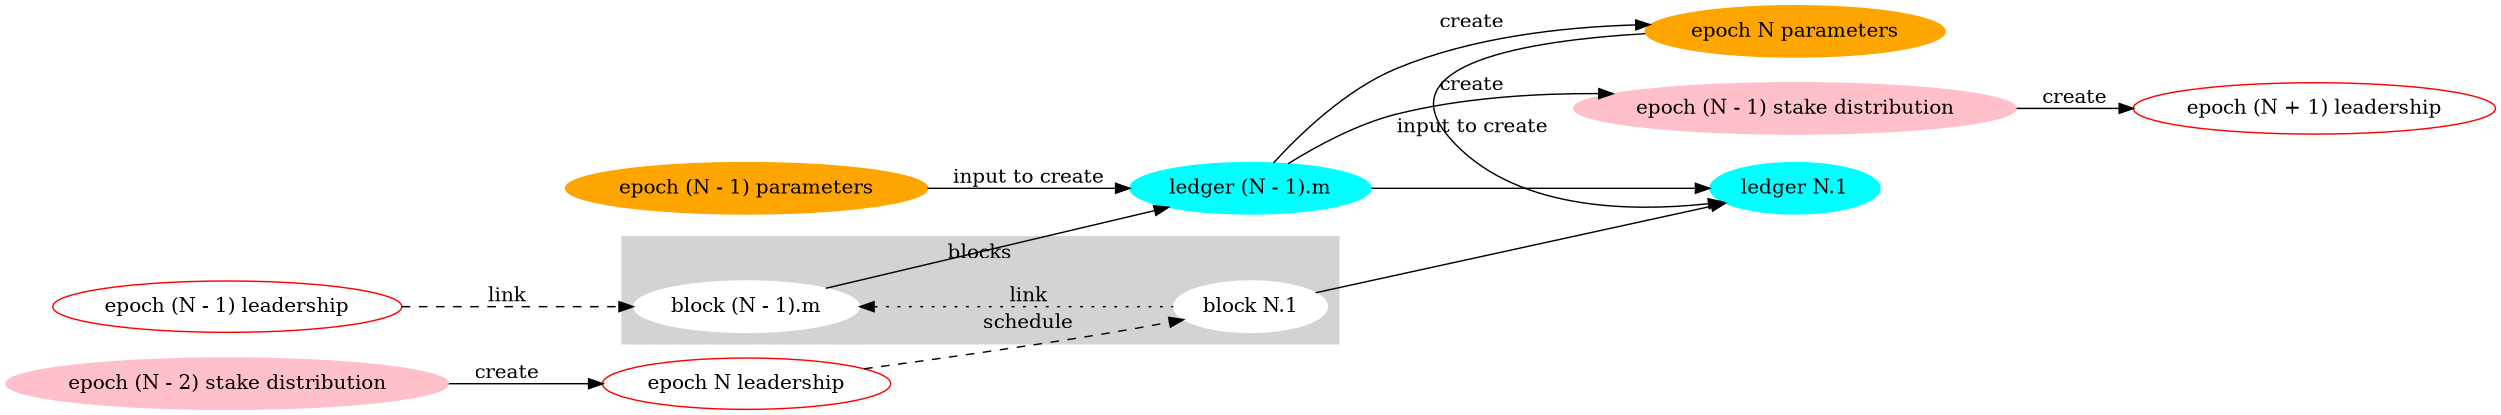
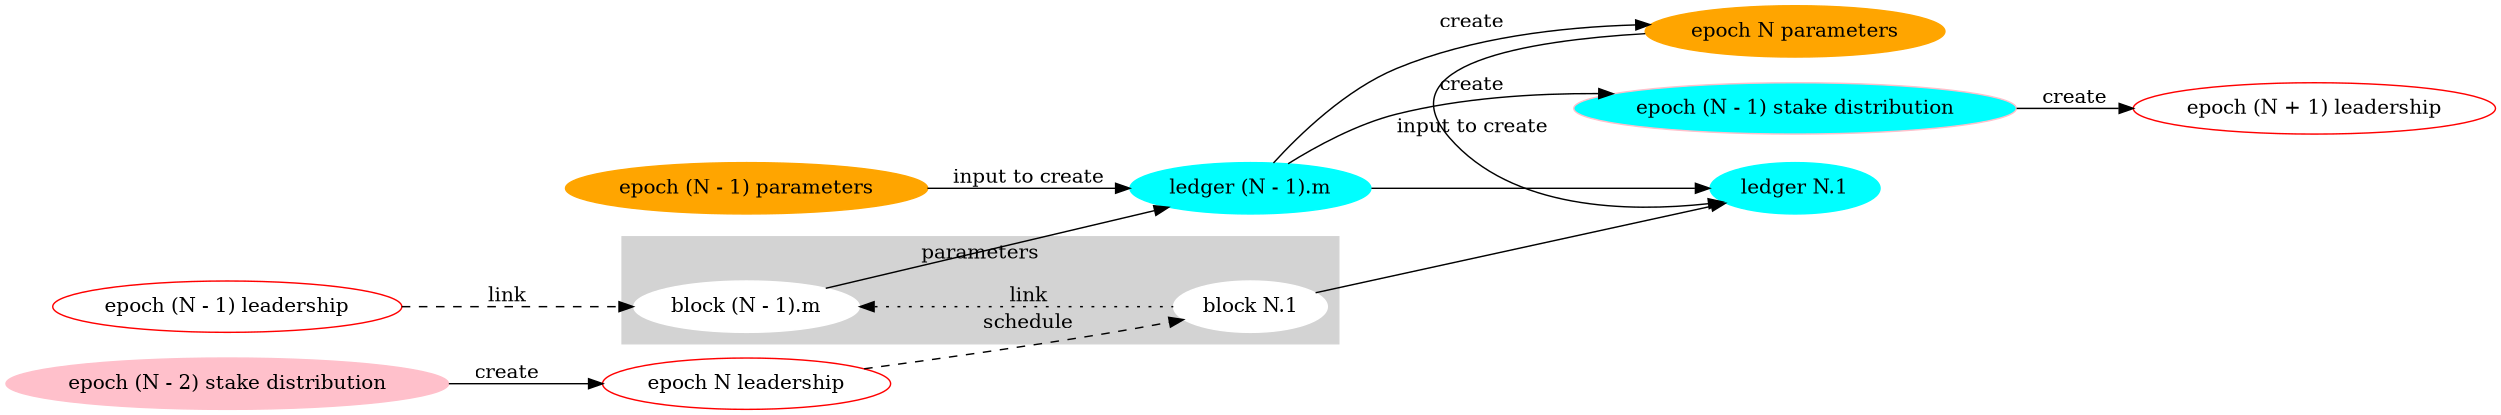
node "epoch (N - 1) stake distribution": fillcolor pink -> cyan
cluster "blocks": label "blocks" -> "parameters"
